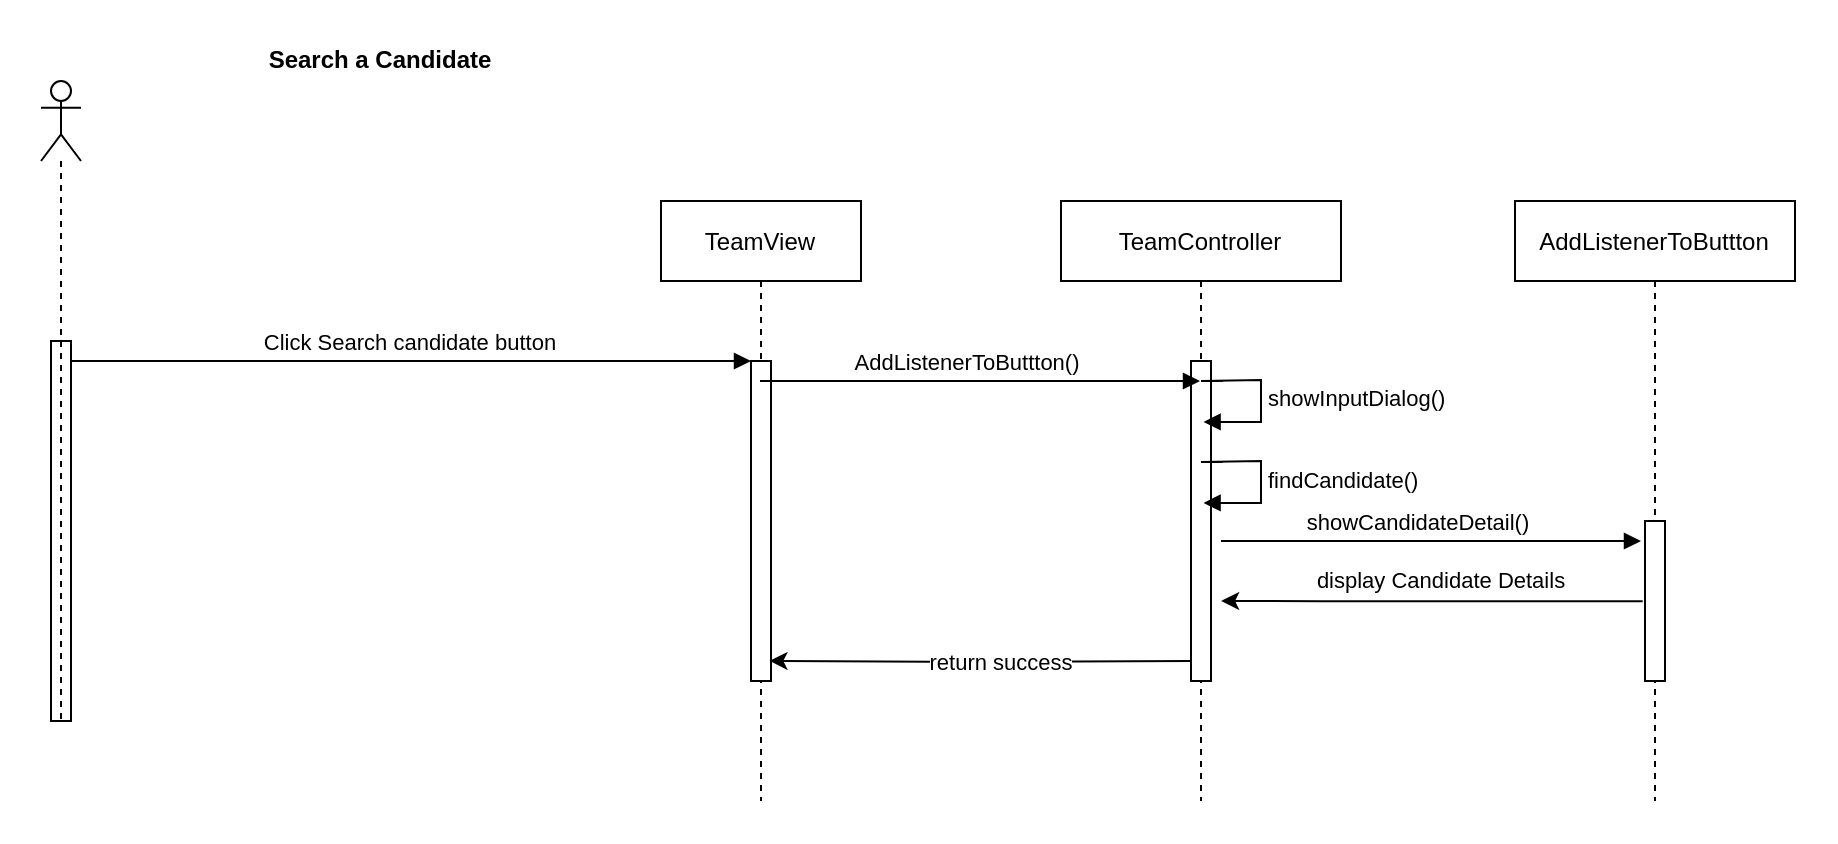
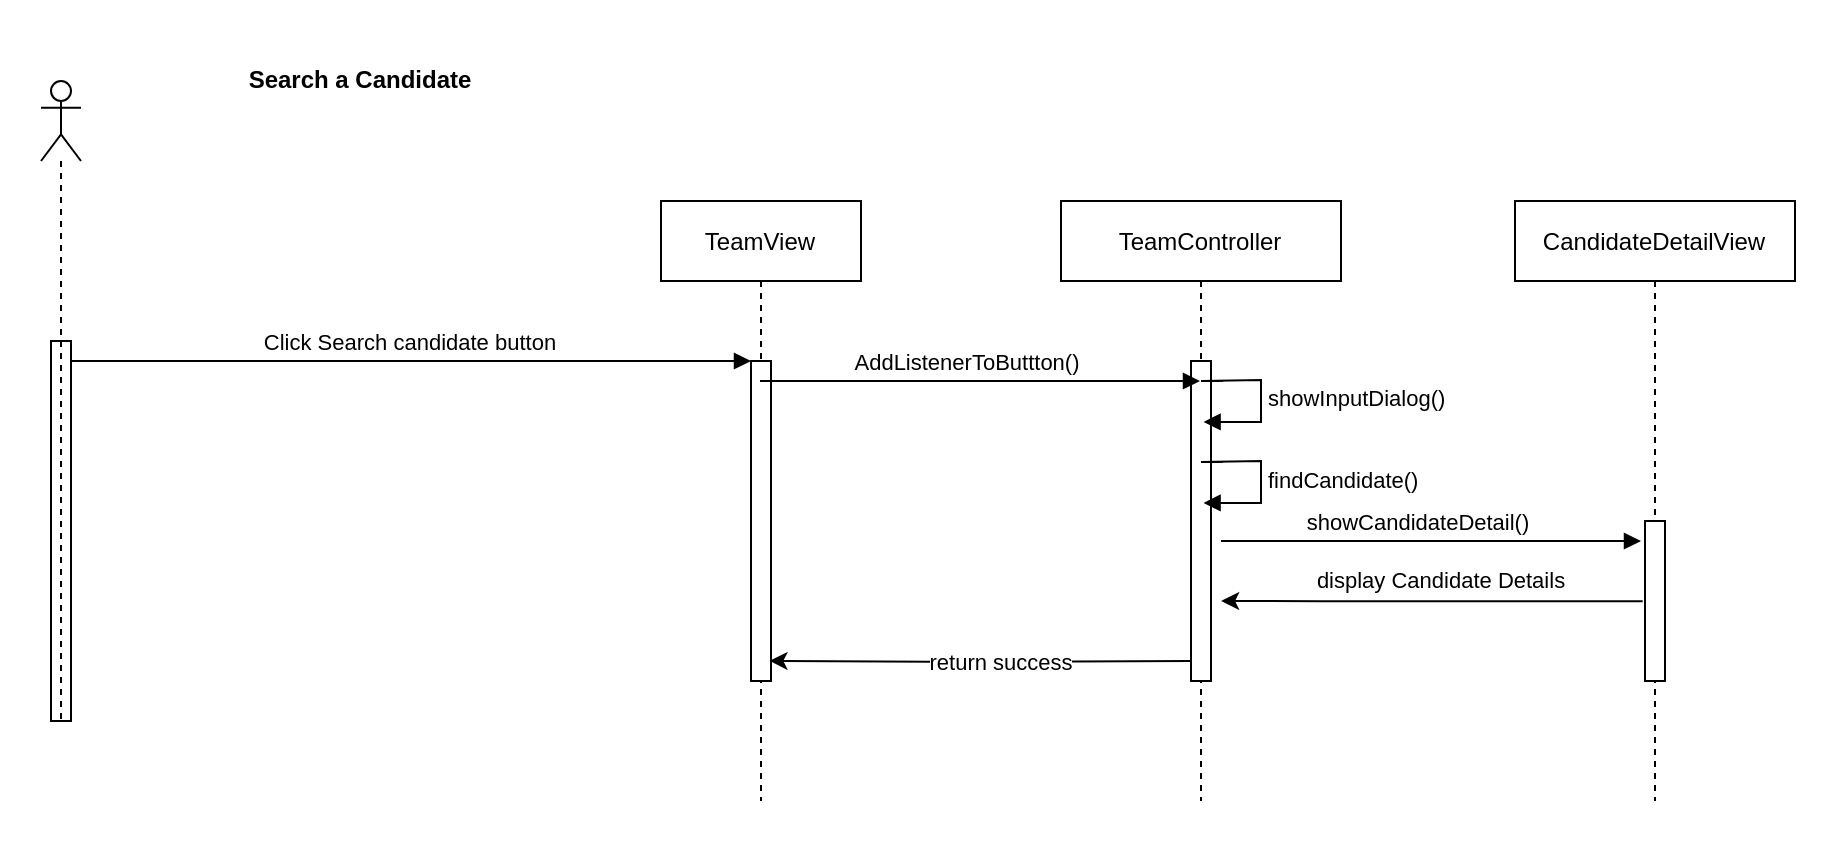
node "Search a Candidate": moved (381, 61) -> (361, 81)
node "AddListenerToButtton": label "AddListenerToButtton" -> "CandidateDetailView"
